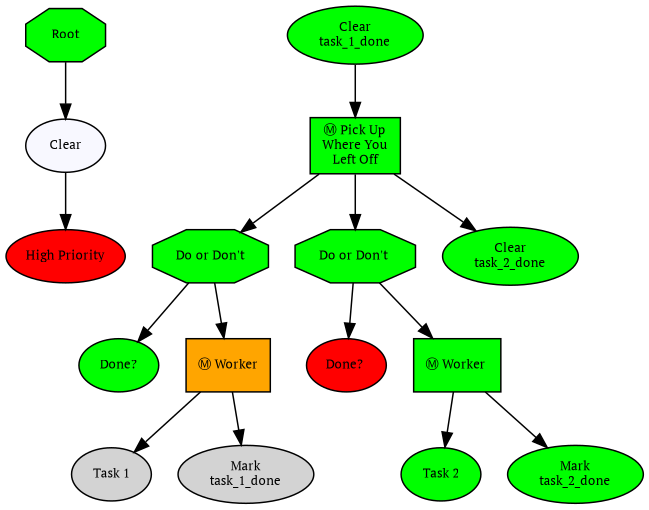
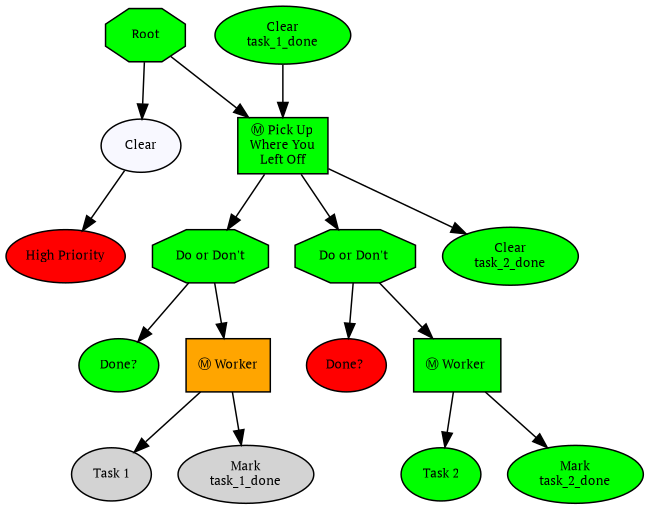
edge "Root" -> "Ⓜ Pick Up Where You Left Off": added
